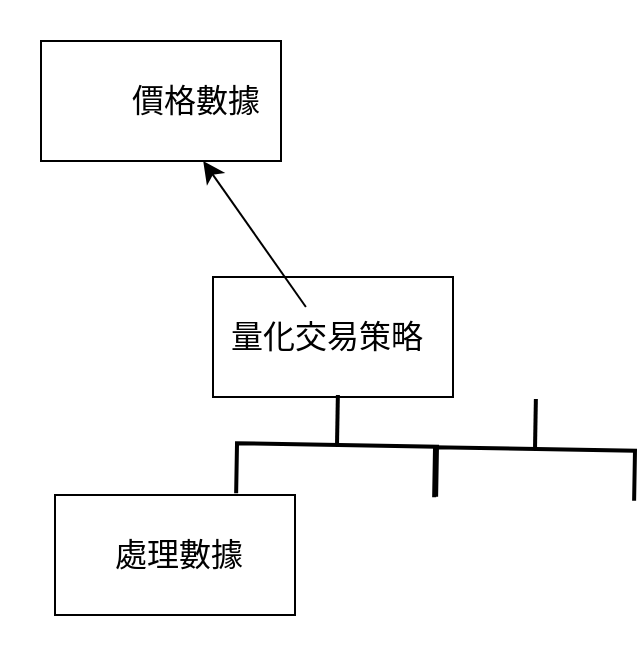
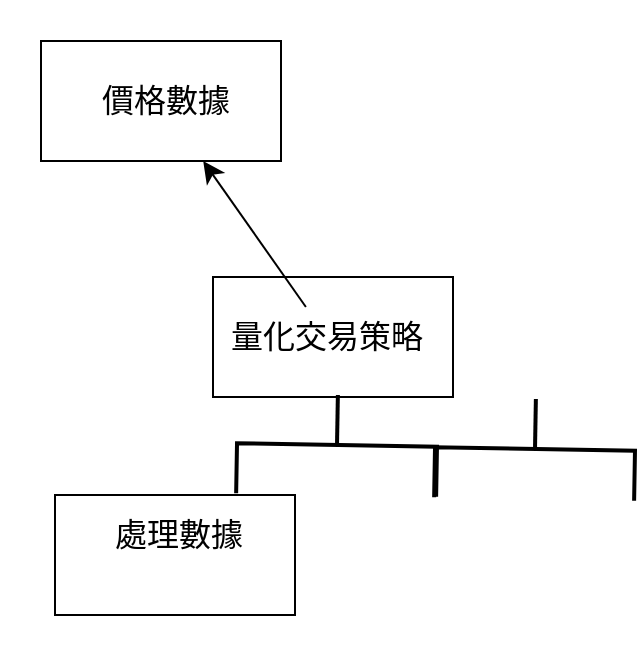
node "價格數據": moved (197, 101) -> (167, 101)
node "處理數據": moved (180, 555) -> (180, 535)
